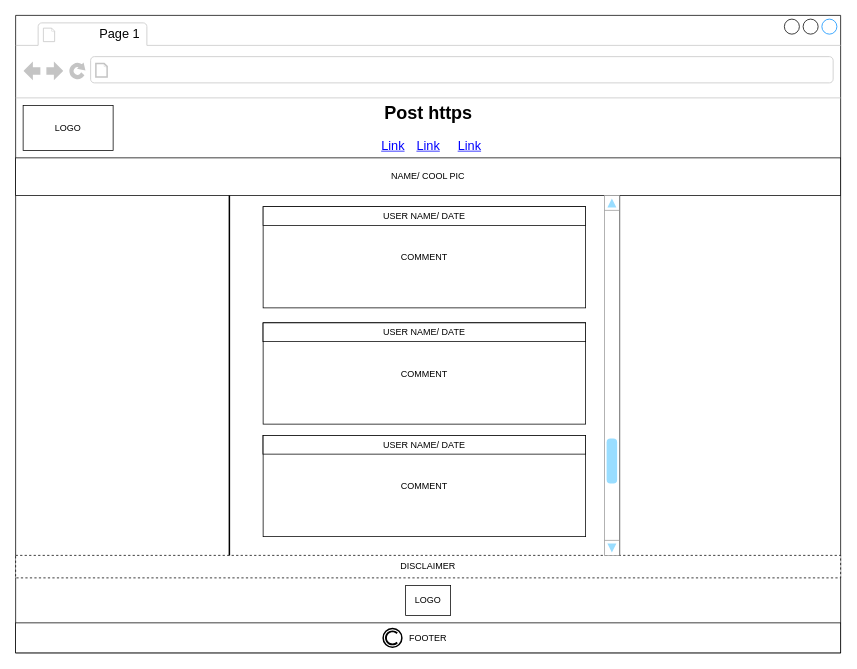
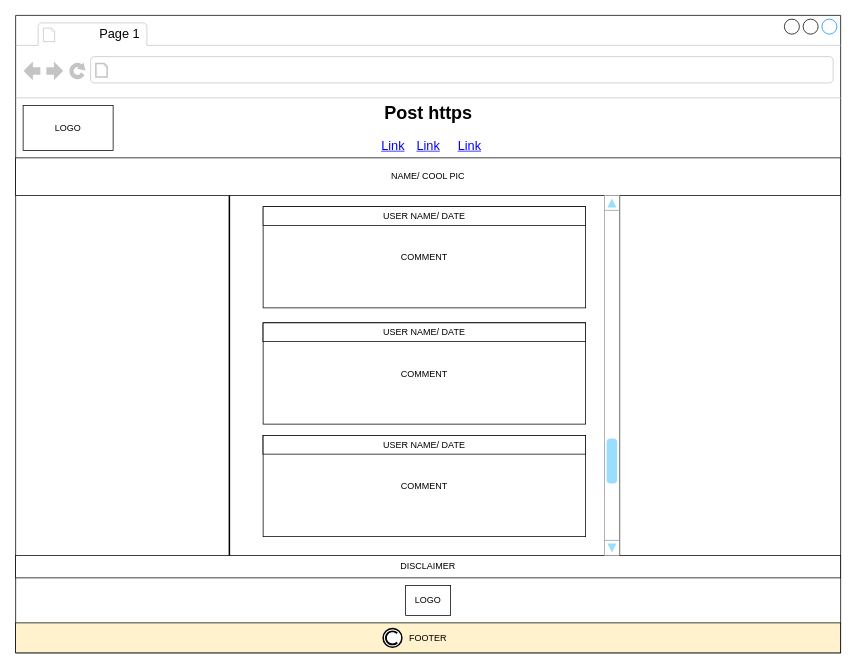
node "DISCLAIMER": style dashed -> solid
node "FOOTER": fillcolor #ffffff -> #fff2cc
